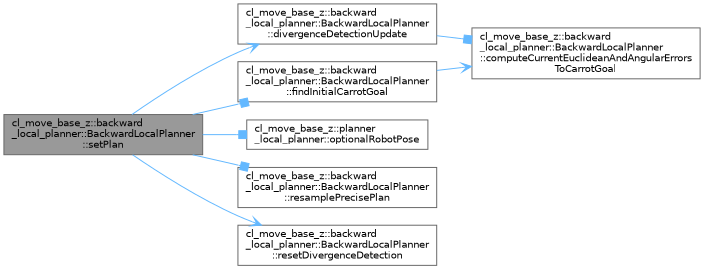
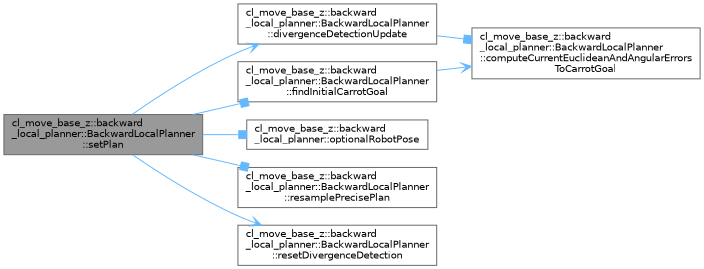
node "cl_move_base_z::planner _local_planner::optionalRobotPose": label "cl_move_base_z::planner _local_planner::optionalRobotPose" -> "cl_move_base_z::backward _local_planner::optionalRobotPose"
